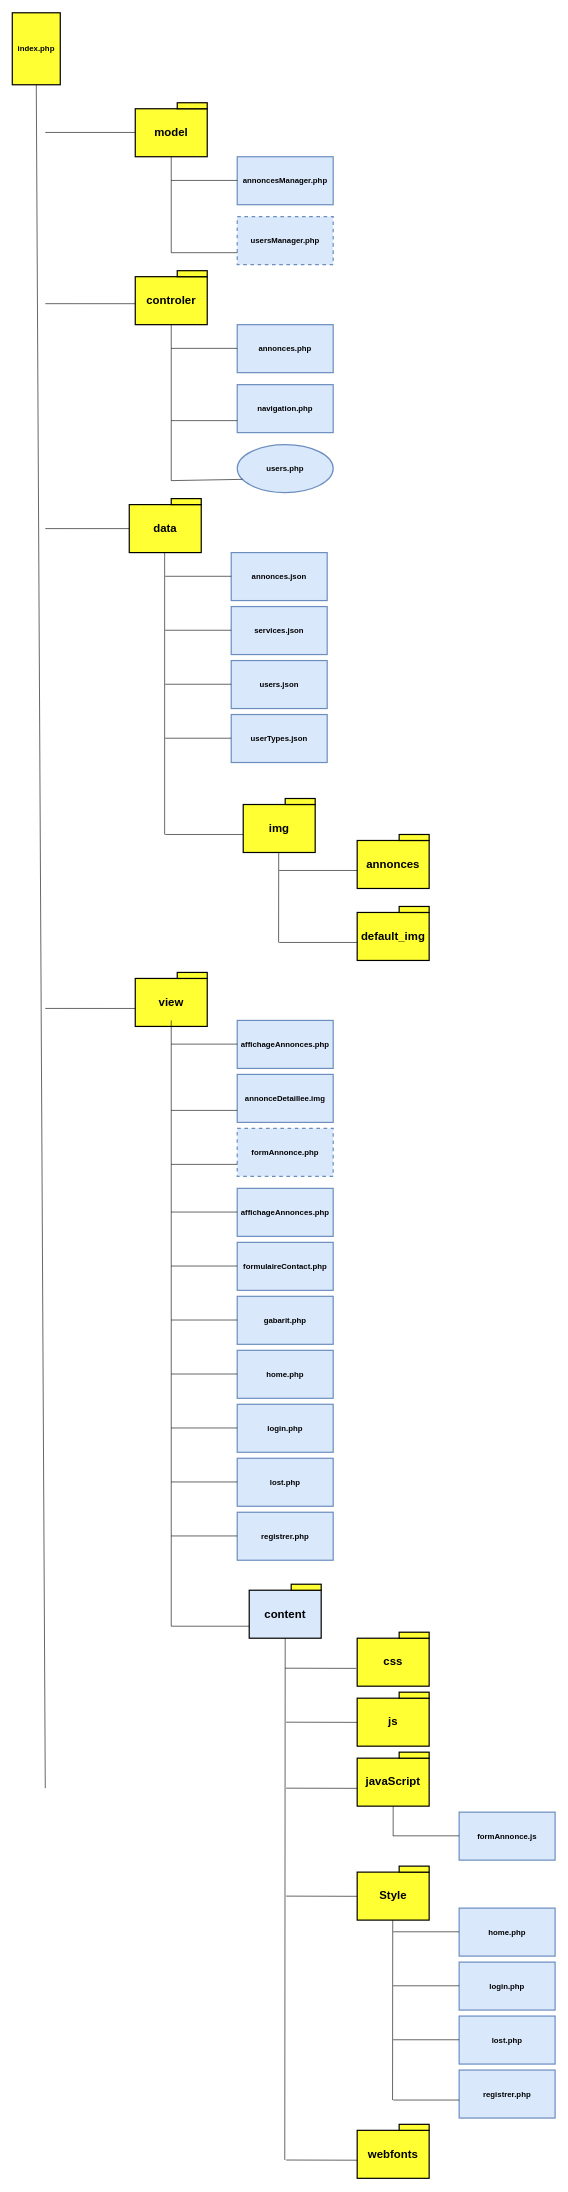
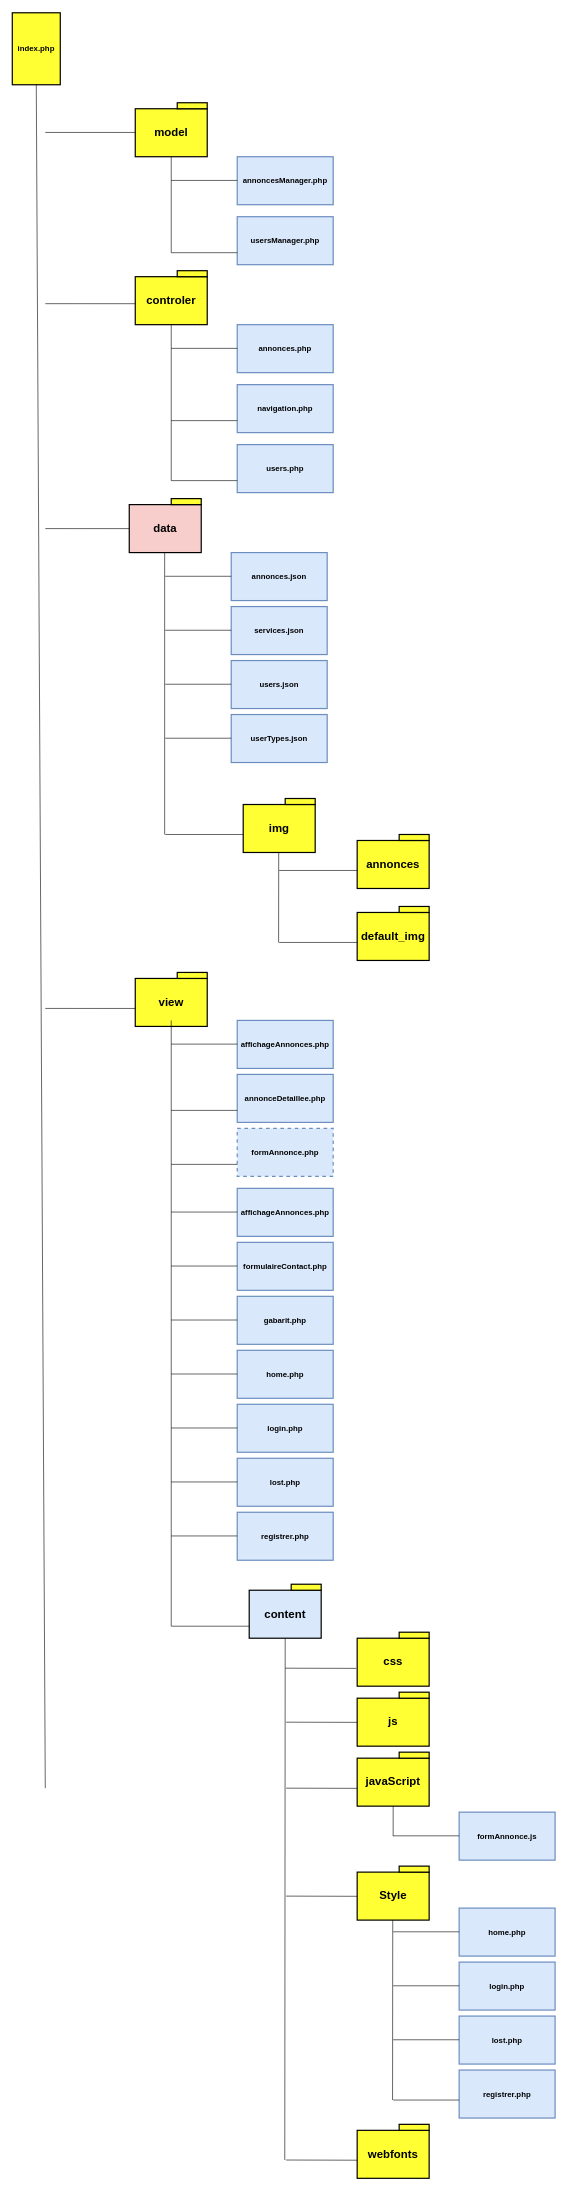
node "usersManager.php": style dashed -> solid
node "users.php": shape ellipse -> rectangle
node "data": fillcolor #ffff33 -> #f8cecc
node "annonceDetaillee.img": label "annonceDetaillee.img" -> "annonceDetaillee.php"
